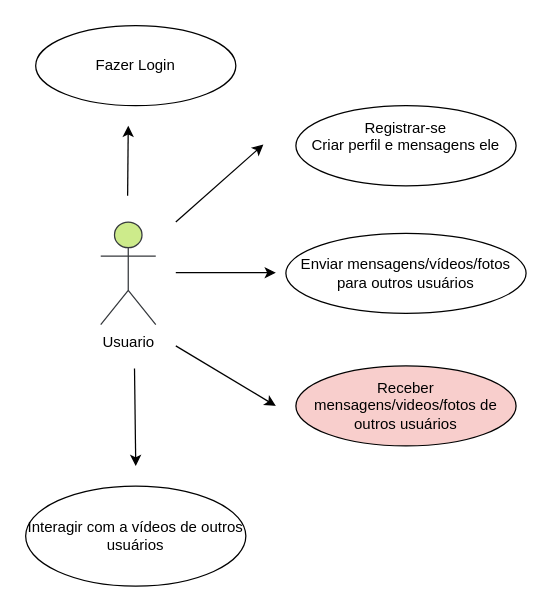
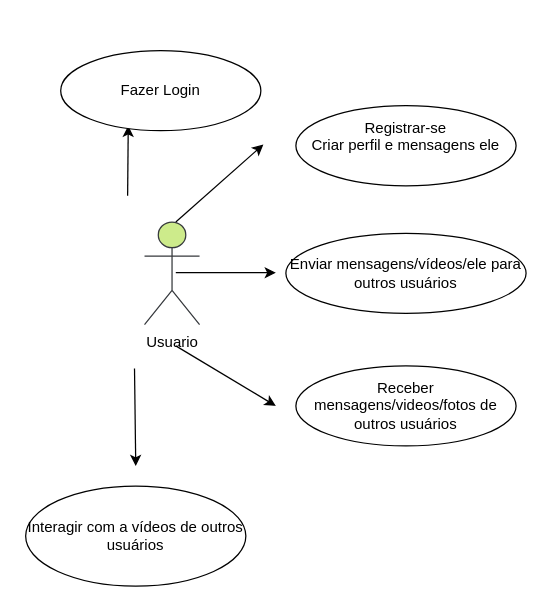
node "Fazer Login": moved (136, 66) -> (161, 91)
node "Usuario": moved (128, 273) -> (172, 273)
node "Enviar mensagens/vídeos/fotos para outros usuários": label "Enviar mensagens/vídeos/fotos para outros usuários" -> "Enviar mensagens/vídeos/ele para outros usuários"
node "Receber mensagens/videos/fotos de outros usuários": fillcolor #f8cecc -> #ffffff
